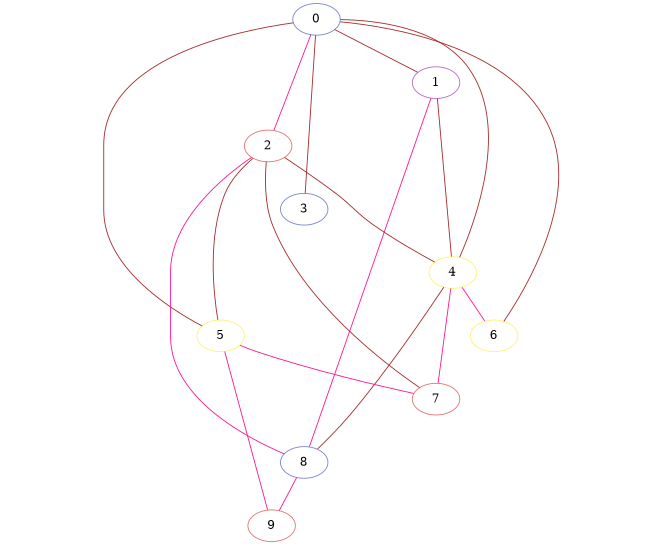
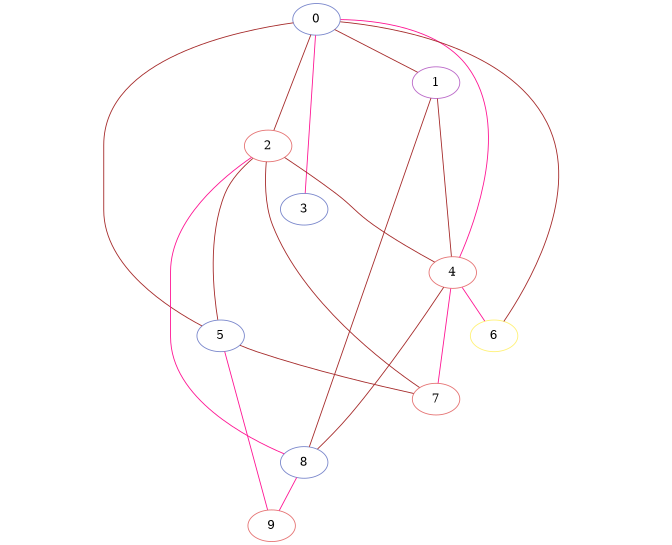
edge "0" -- "2": color deeppink -> brown
edge "0" -- "4": color brown -> deeppink
edge "0" -- "3": color brown -> deeppink
edge "1" -- "8": color deeppink -> brown
node "4": color #fff176 -> #e57373
node "5": color #fff176 -> #7986cb
edge "5" -- "7": color deeppink -> brown
